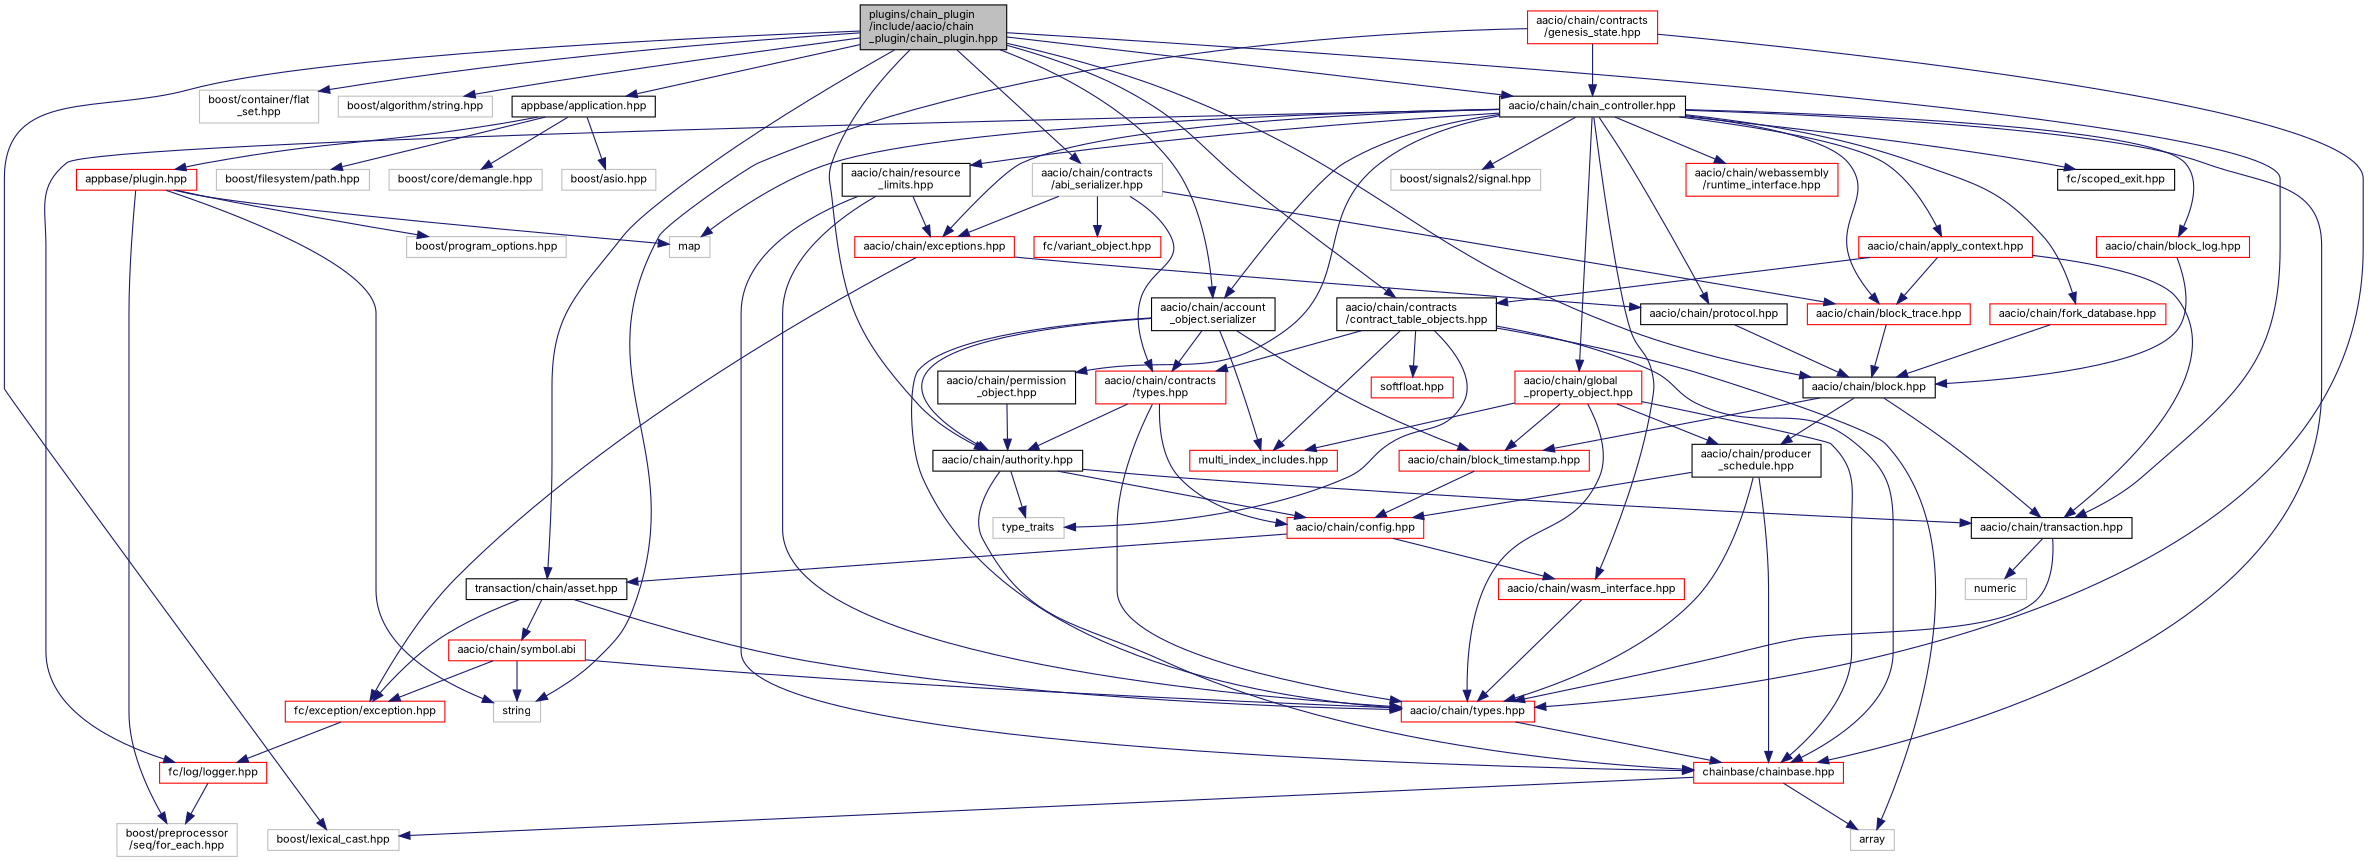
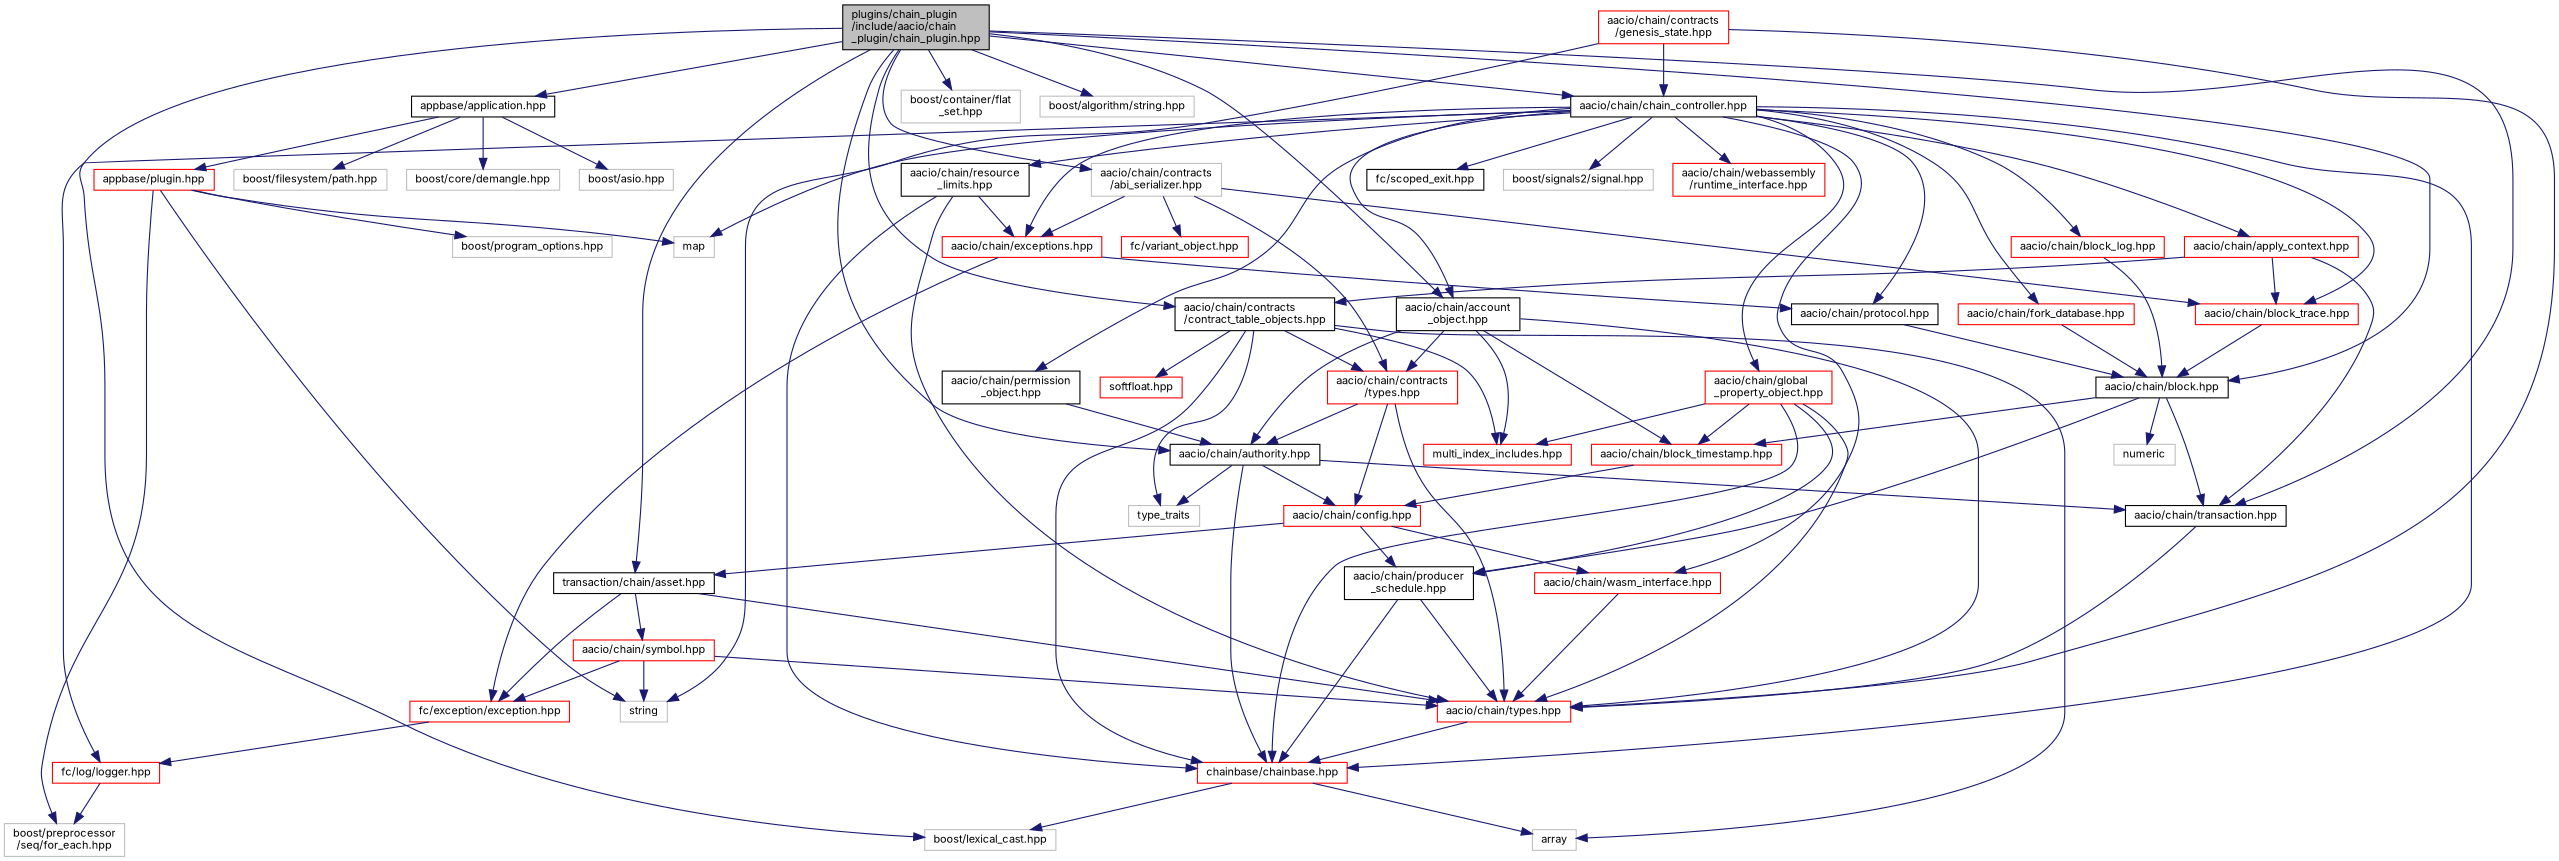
node "aacio/chain/account _object.serializer": label "aacio/chain/account _object.serializer" -> "aacio/chain/account _object.hpp"
edge "aacio/chain/producer _schedule.hpp" -> "aacio/chain/config.hpp": reversed
edge "aacio/chain/transaction.hpp" -> "numeric": now "aacio/chain/block.hpp" -> "numeric"
node "aacio/chain/symbol.abi": label "aacio/chain/symbol.abi" -> "aacio/chain/symbol.hpp"
